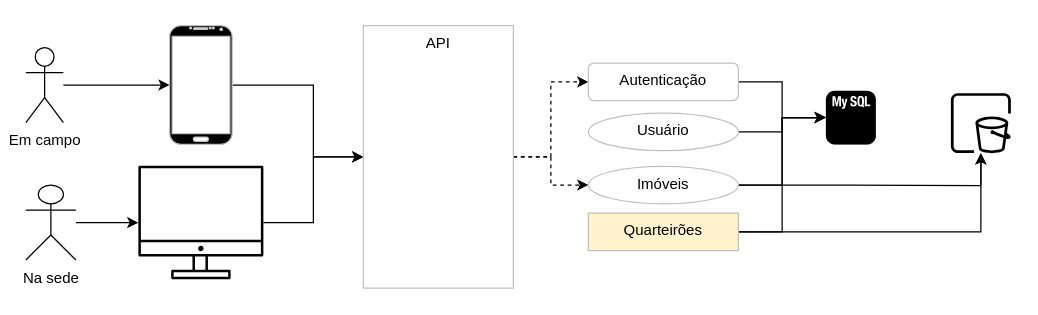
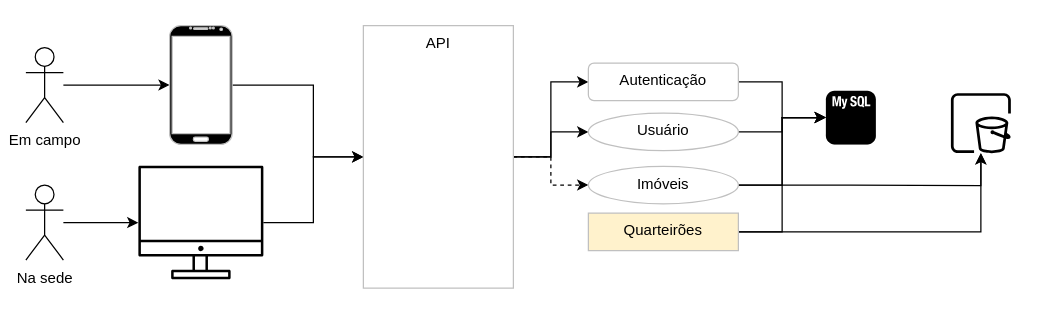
edge "API" -> "Autenticação": style dashed -> solid
edge "API" -> "Usuário": added
node "Na sede": size 50x75 -> 38x75
